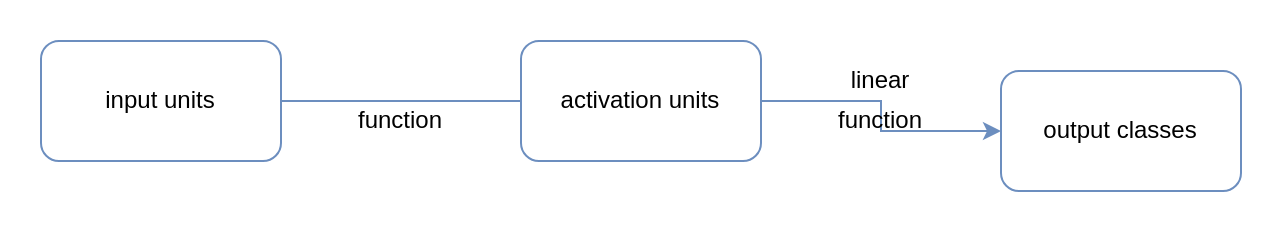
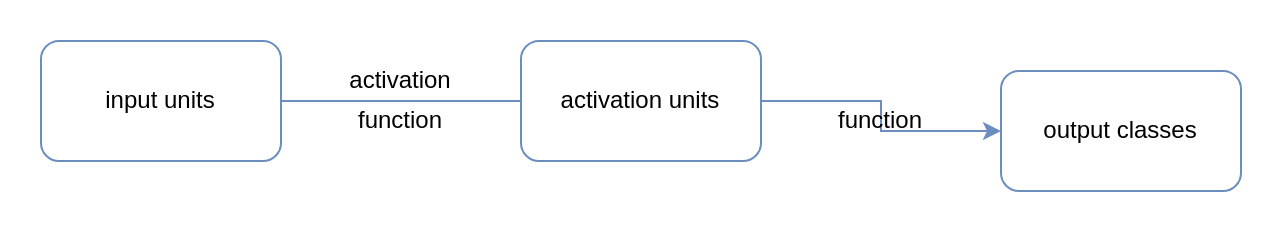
node "activation": added
node "linear": removed
